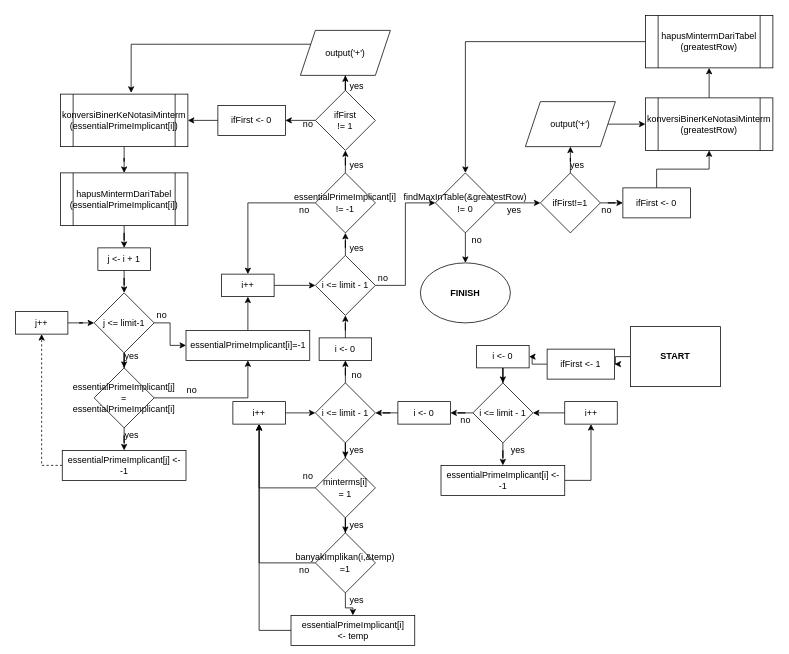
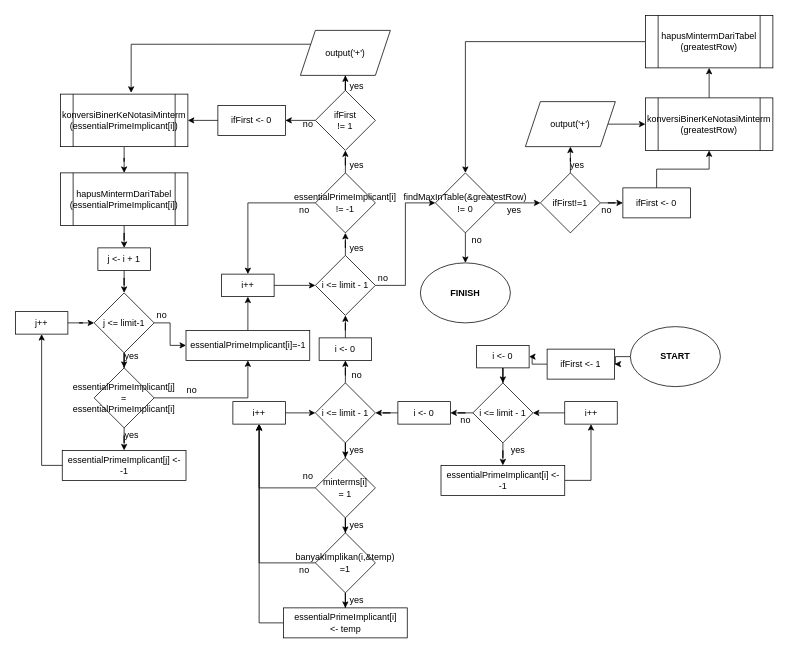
node "START": shape rectangle -> ellipse
edge "essentialPrimeImplicant[j] <- -1" -> "j++": style dashed -> solid
node "essentialPrimeImplicant[i] <- temp": moved (353, 630) -> (345, 623)
